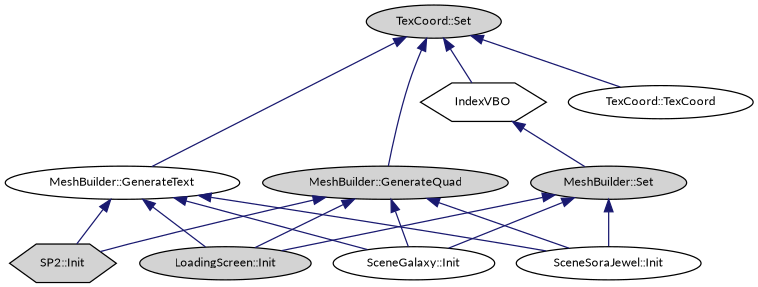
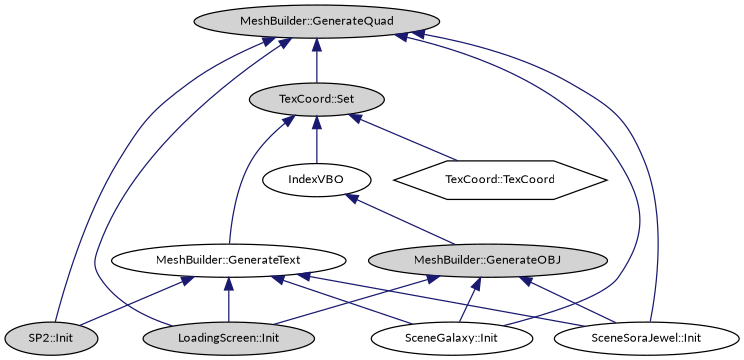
node "IndexVBO": shape hexagon -> ellipse
node "TexCoord::TexCoord": shape ellipse -> hexagon
edge "MeshBuilder::GenerateQuad" -> "TexCoord::Set": reversed
node "MeshBuilder::Set": label "MeshBuilder::Set" -> "MeshBuilder::GenerateOBJ"
node "SP2::Init": shape hexagon -> ellipse
